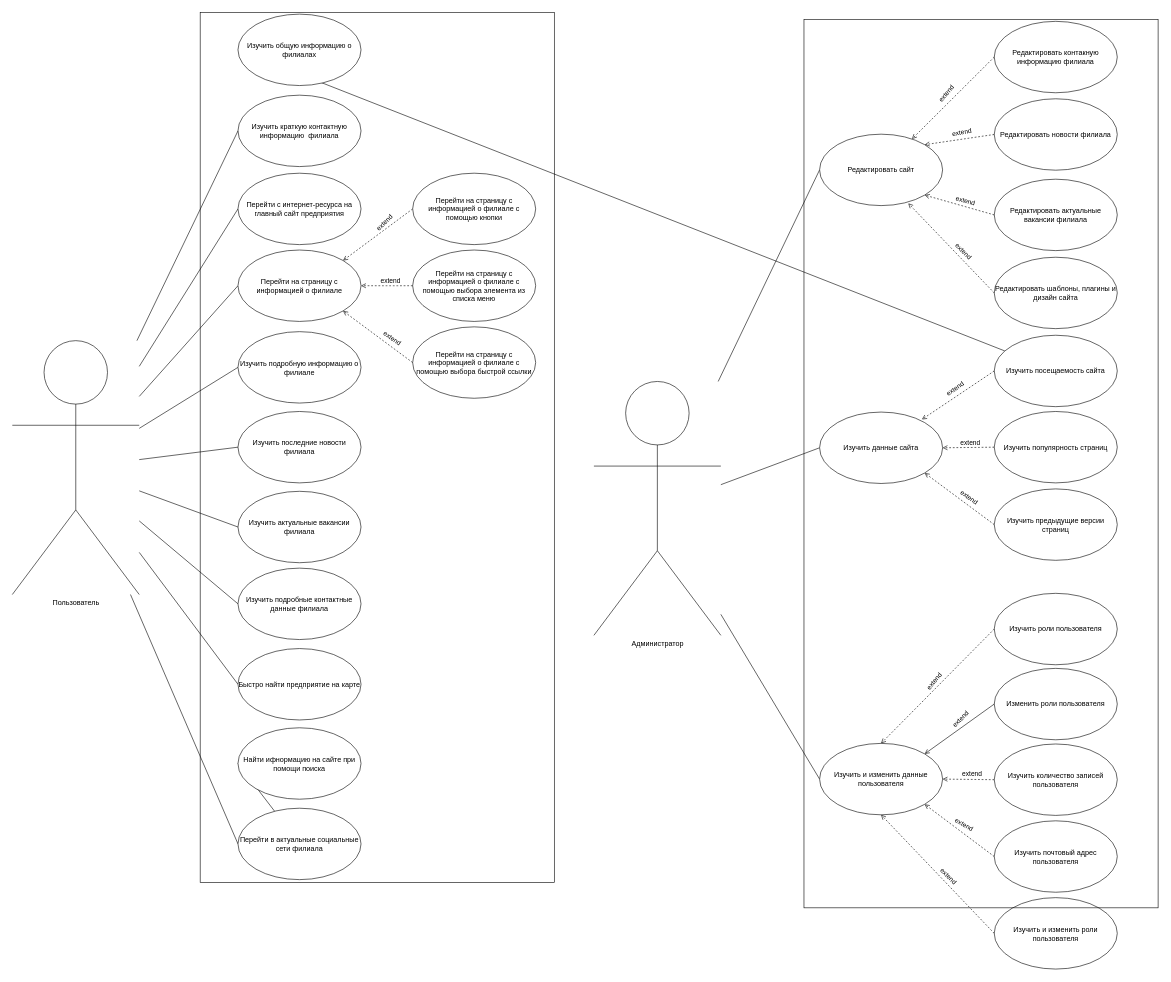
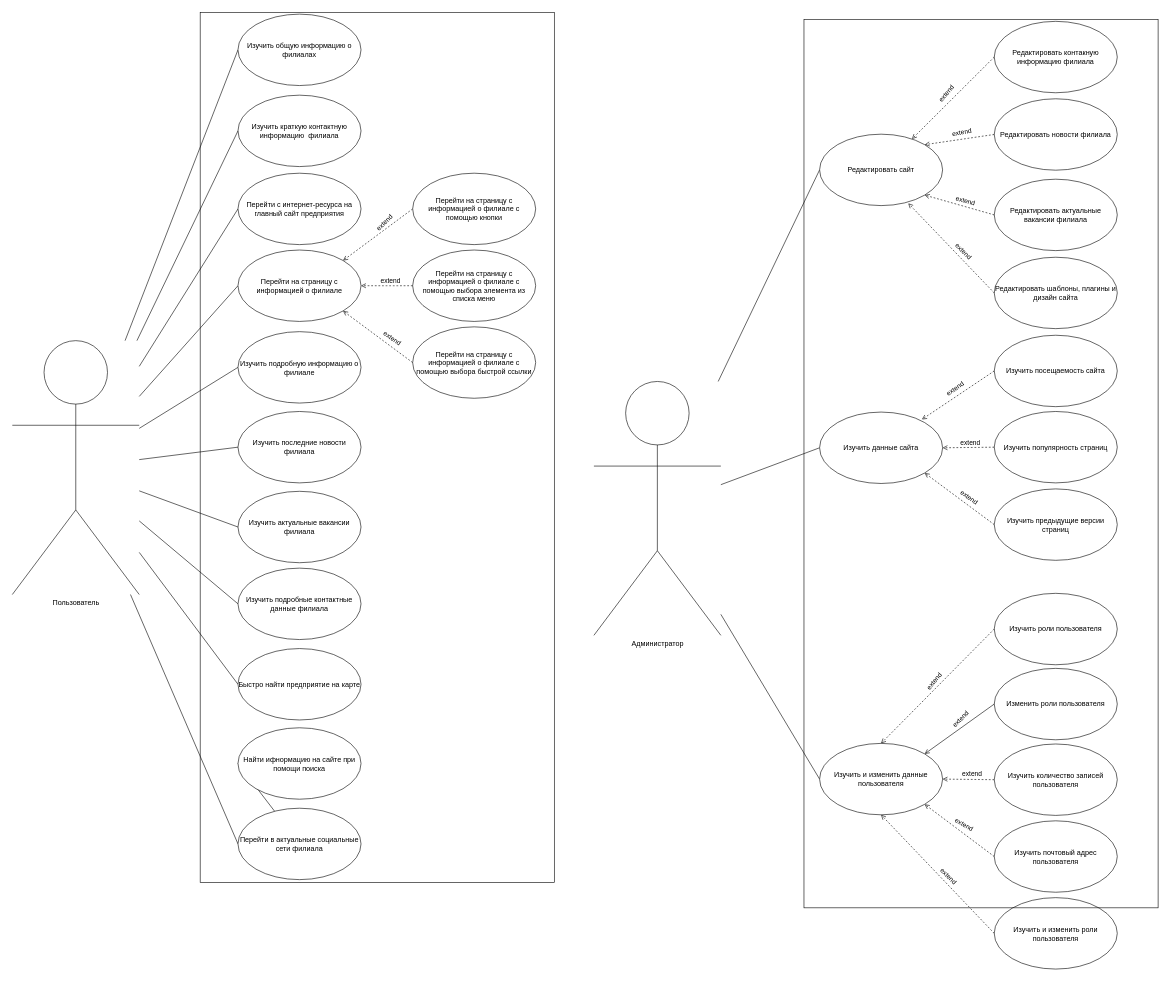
edge "Изучить общую информацию о филиалах" -- "Изучить посещаемость сайта": now "Изучить общую информацию о филиалах" -- "Пользователь"
